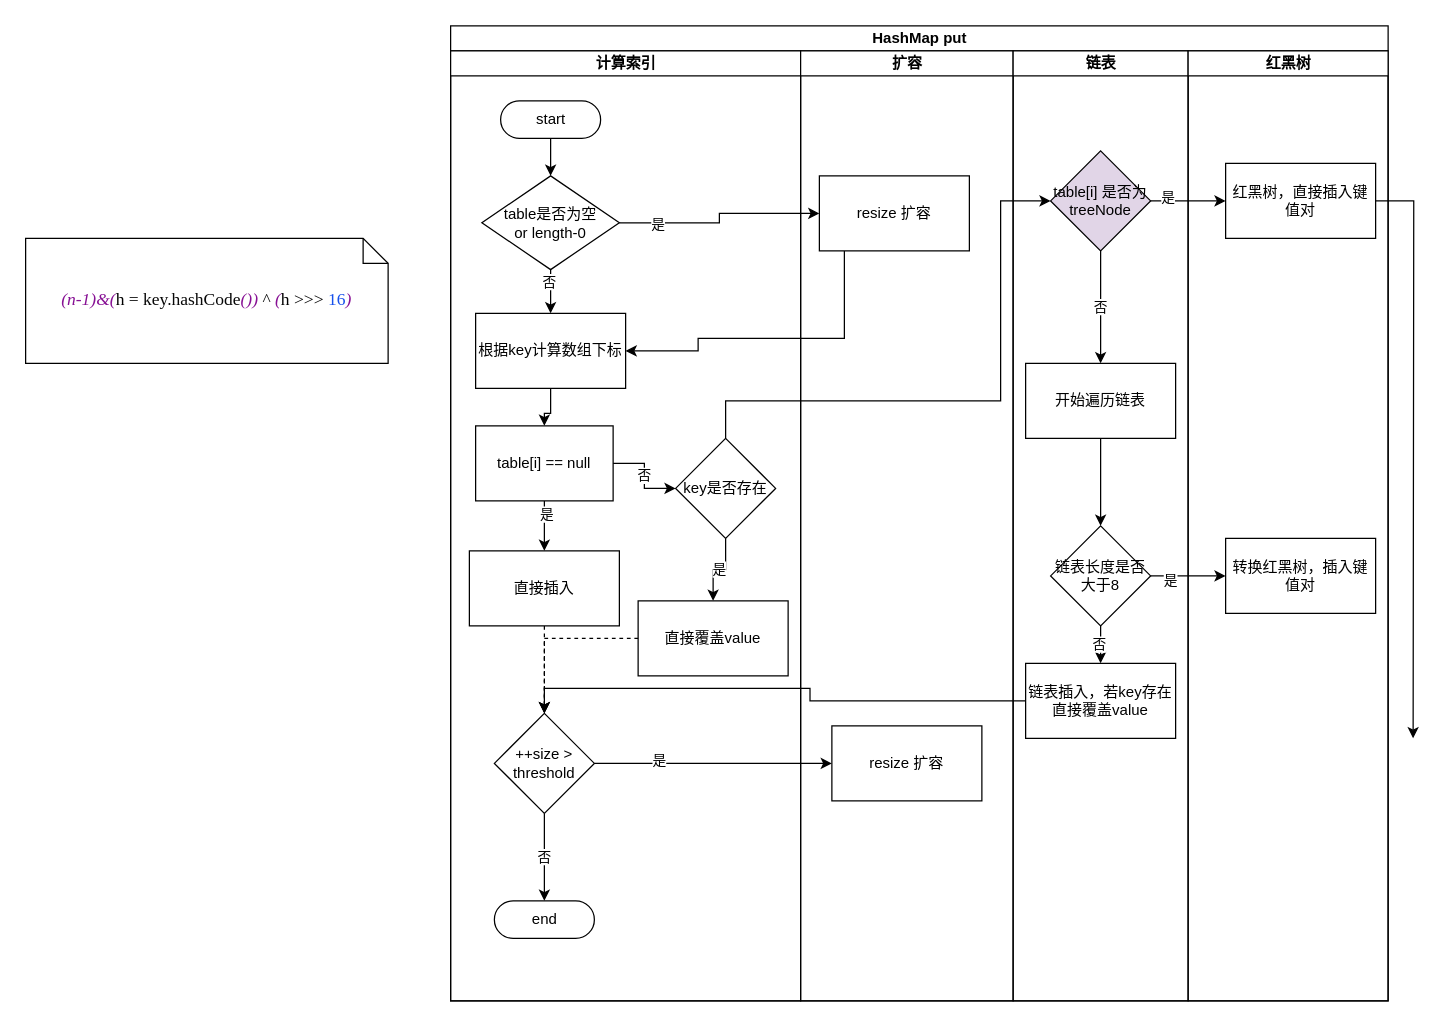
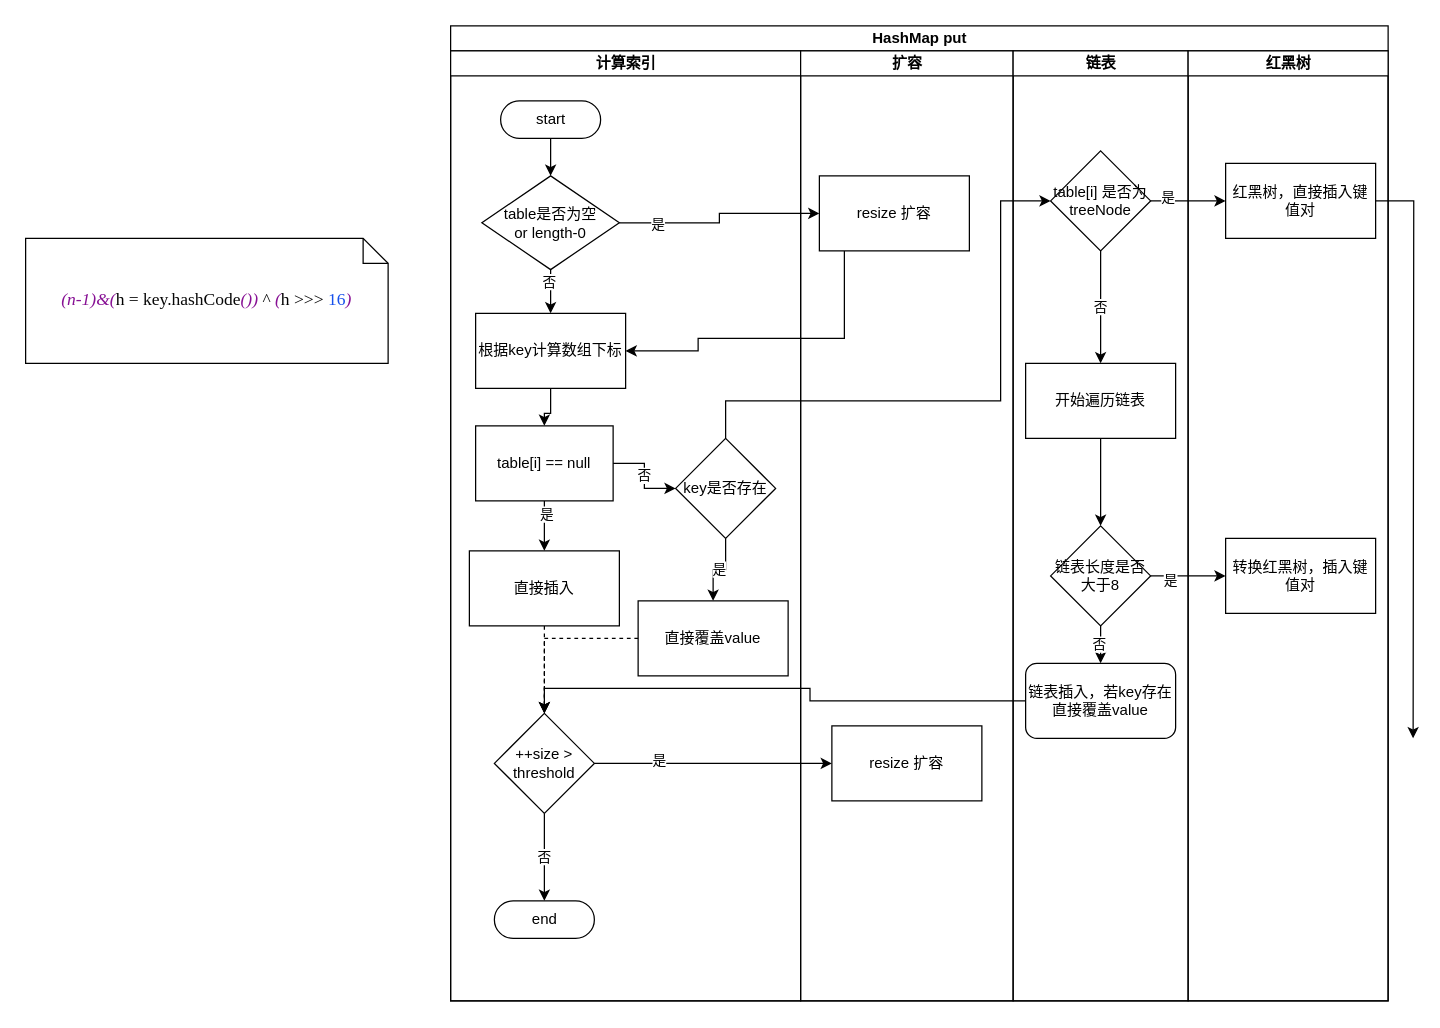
node "table[i] 是否为treeNode": fillcolor #e1d5e7 -> #ffffff
node "链表插入，若key存在直接覆盖value": shape rectangle -> rounded rectangle
